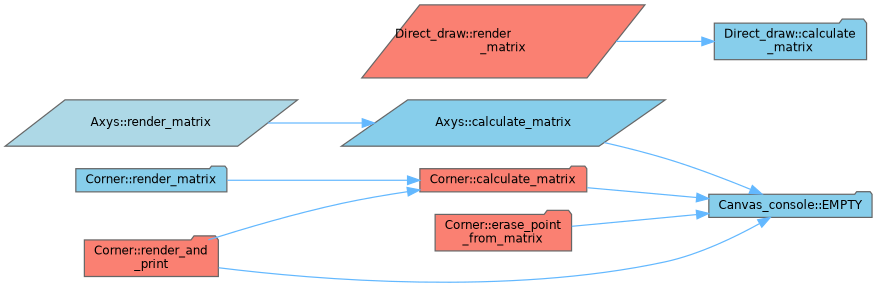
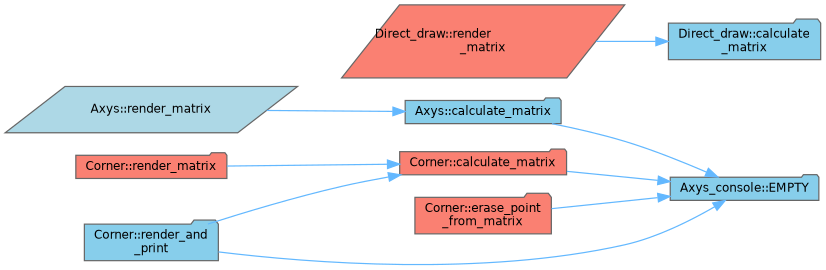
node "Axys::calculate_matrix": shape parallelogram -> folder
node "Corner::render_matrix": fillcolor skyblue -> salmon
node "Canvas_console::EMPTY": label "Canvas_console::EMPTY" -> "Axys_console::EMPTY"
node "Corner::render_and _print": fillcolor salmon -> skyblue
